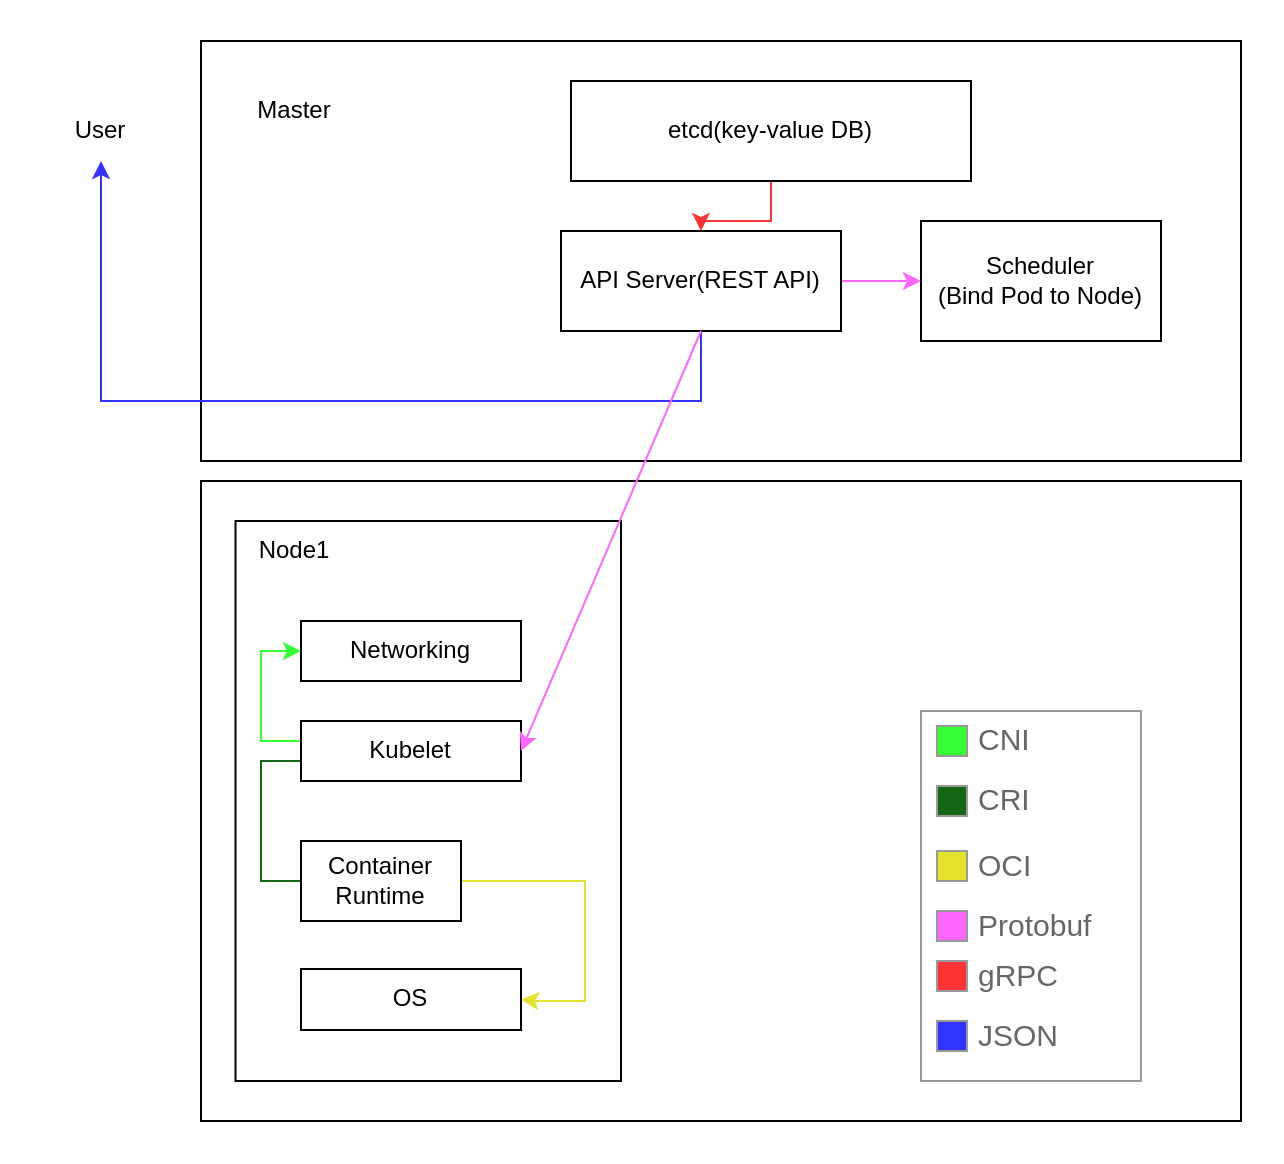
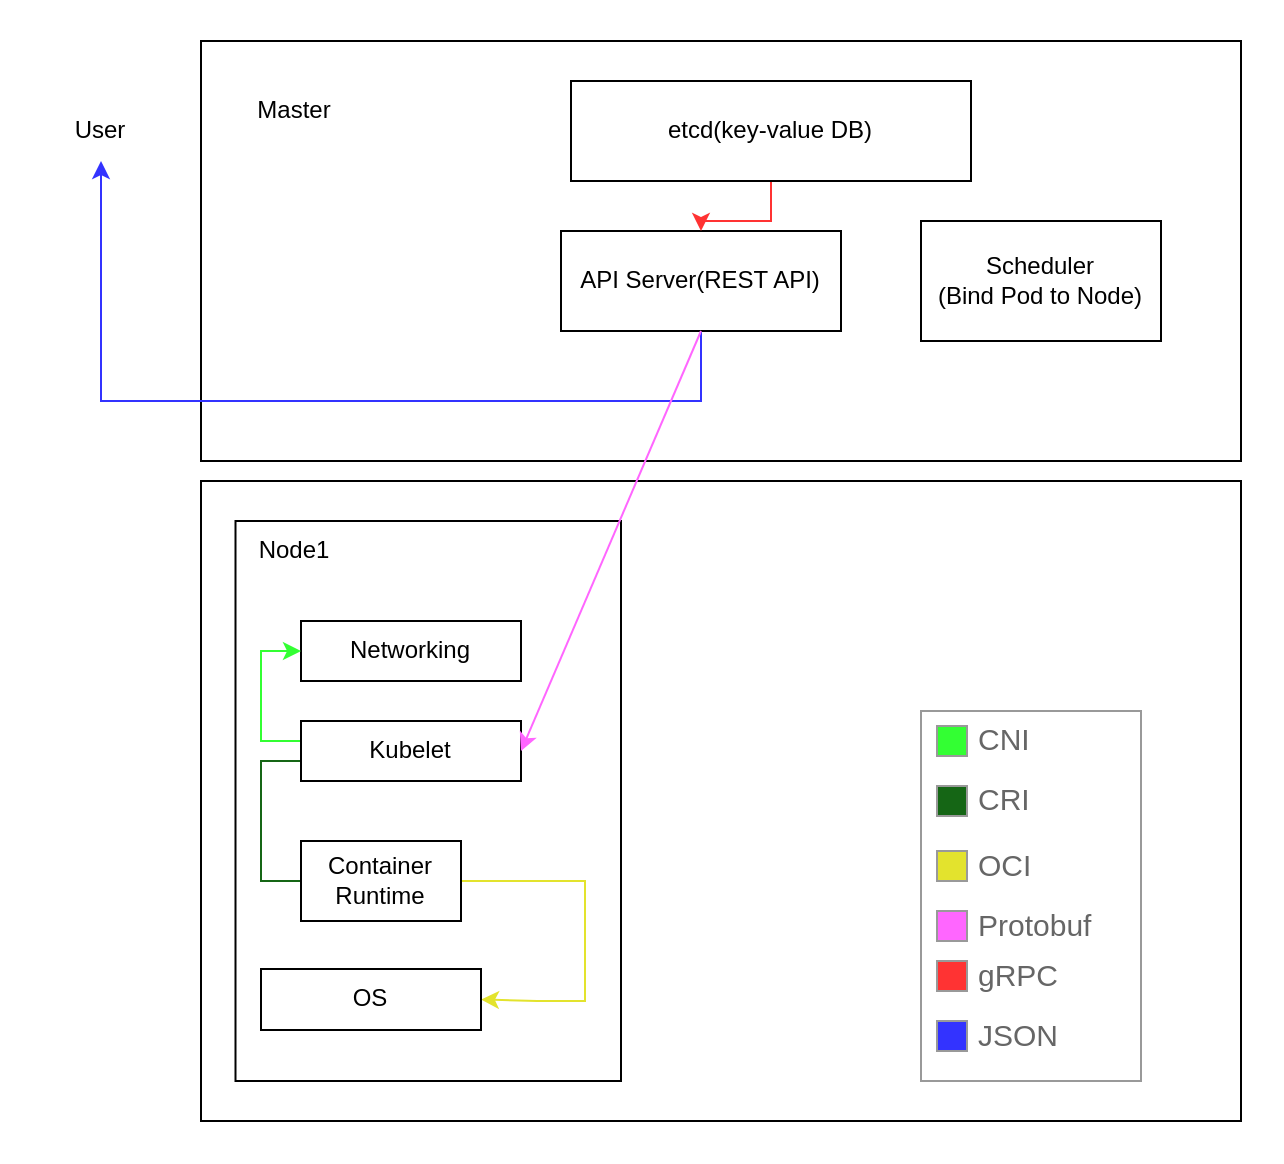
edge "API Server(REST API)" -> "Scheduler (Bind Pod to Node)": removed
node "OS": moved (411, 1000) -> (371, 1000)
